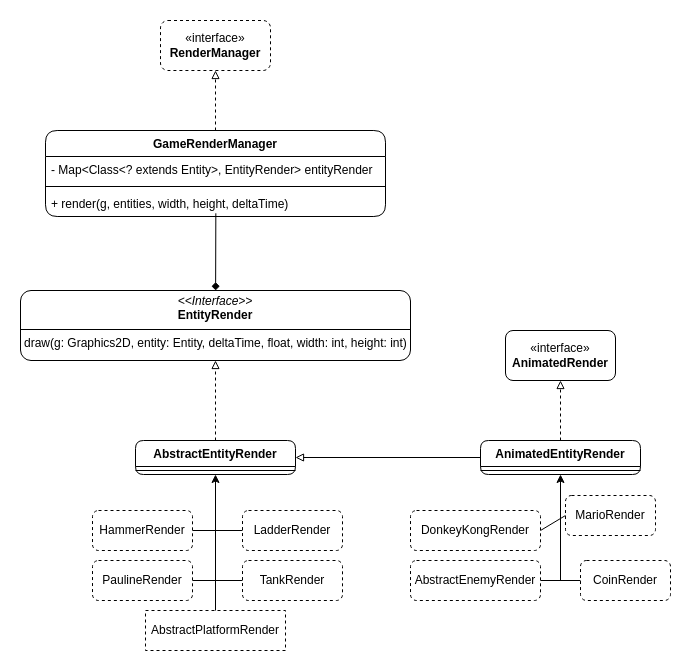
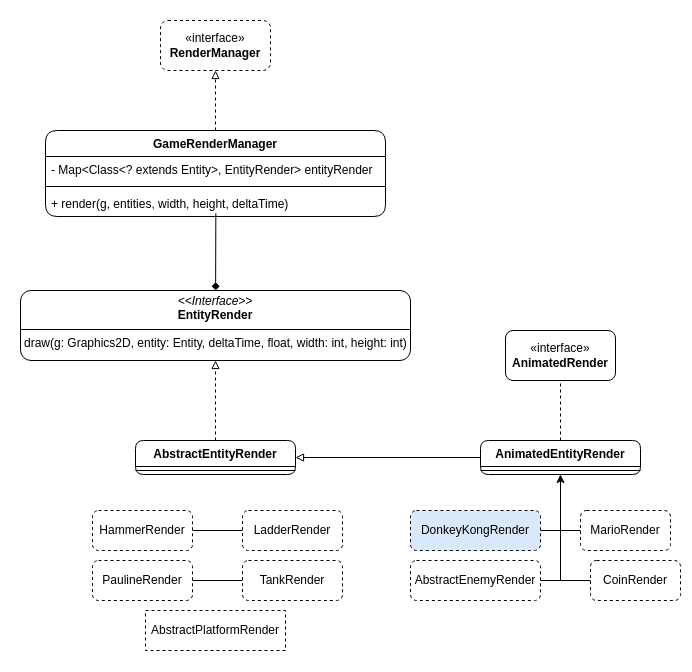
edge "AnimatedEntityRender" -> "«interface» AnimatedRender": arrowhead block -> none
node "MarioRender": moved (611, 516) -> (626, 531)
node "DonkeyKongRender": fillcolor #ffffff -> #dae8fc
edge "AbstractPlatformRender" -> "AbstractEntityRender": removed
node "CoinRender": moved (626, 581) -> (636, 581)
